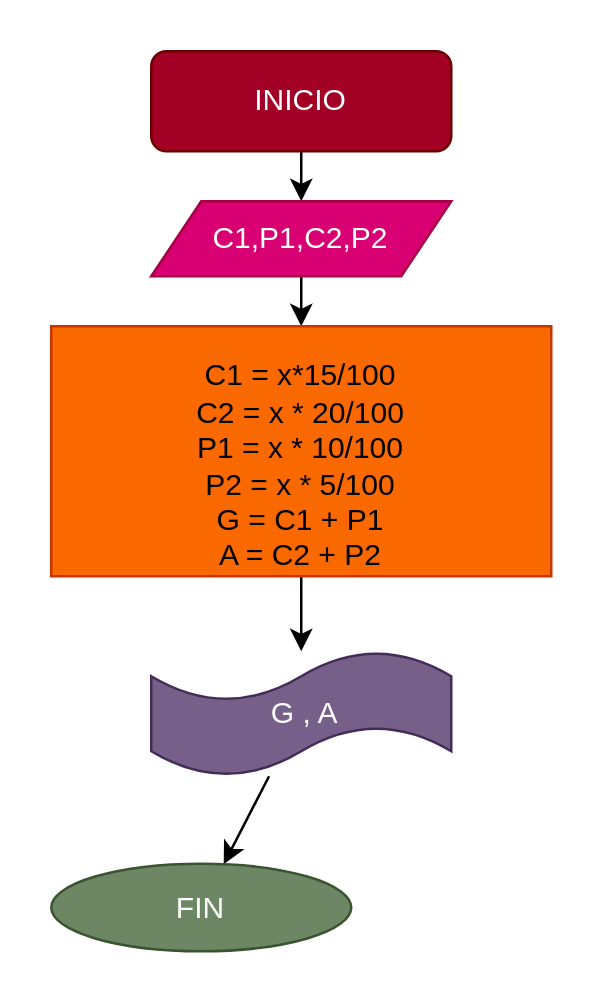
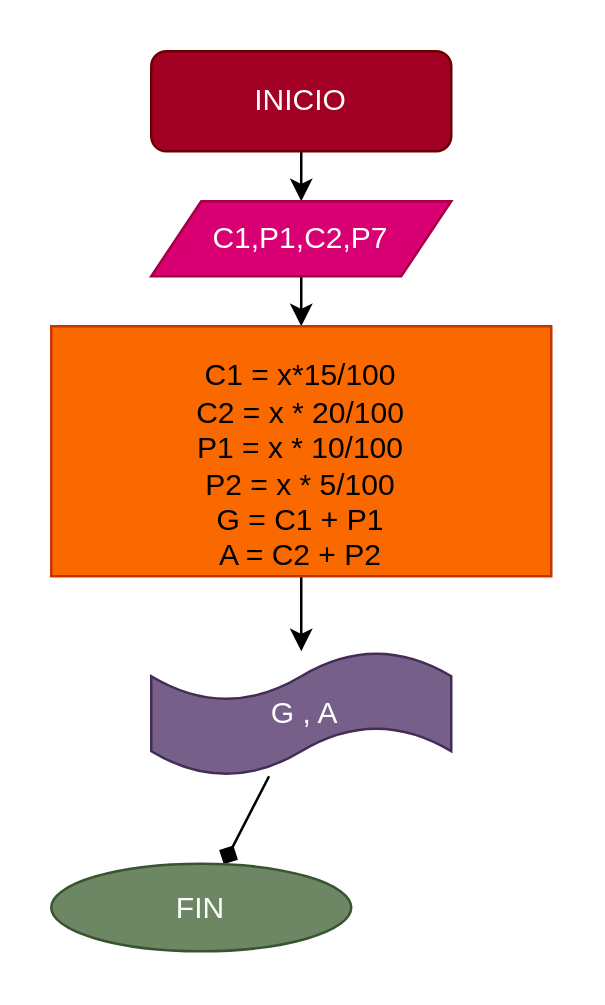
node "C1,P1,C2,P2": label "C1,P1,C2,P2" -> "C1,P1,C2,P7"
edge "G , A" -> "FIN": arrowhead classic -> diamond
